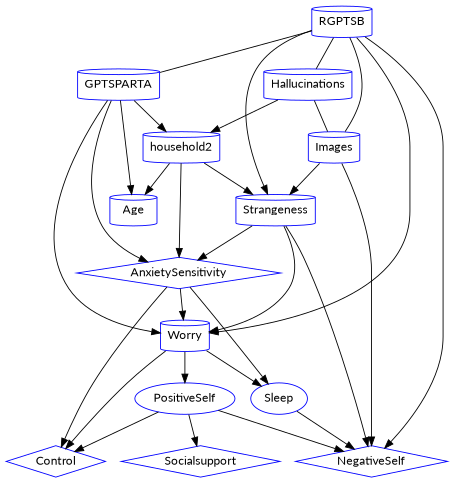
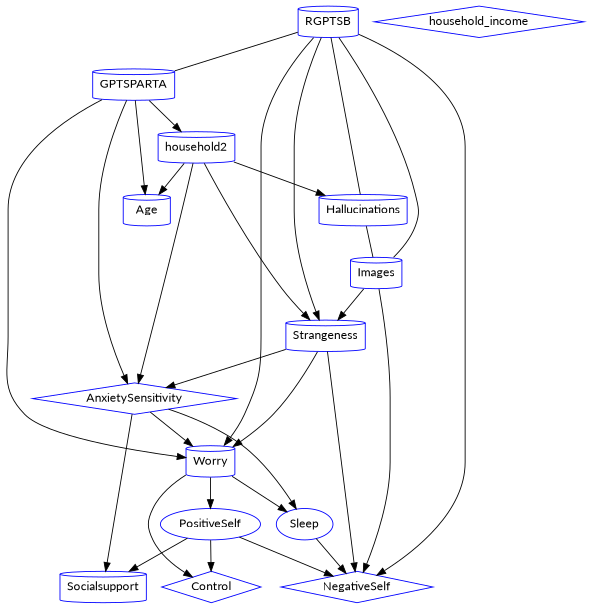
node "household_income": added
edge "Hallucinations" -> "household2": reversed
edge "AnxietySensitivity" -> "Control": now "AnxietySensitivity" -> "Socialsupport"
node "Socialsupport": shape diamond -> cylinder
